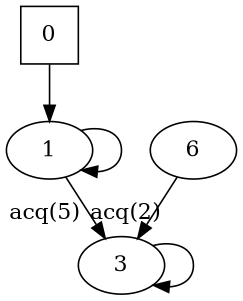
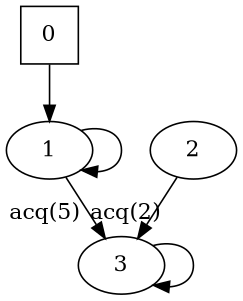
node "6": label "6" -> "2"
